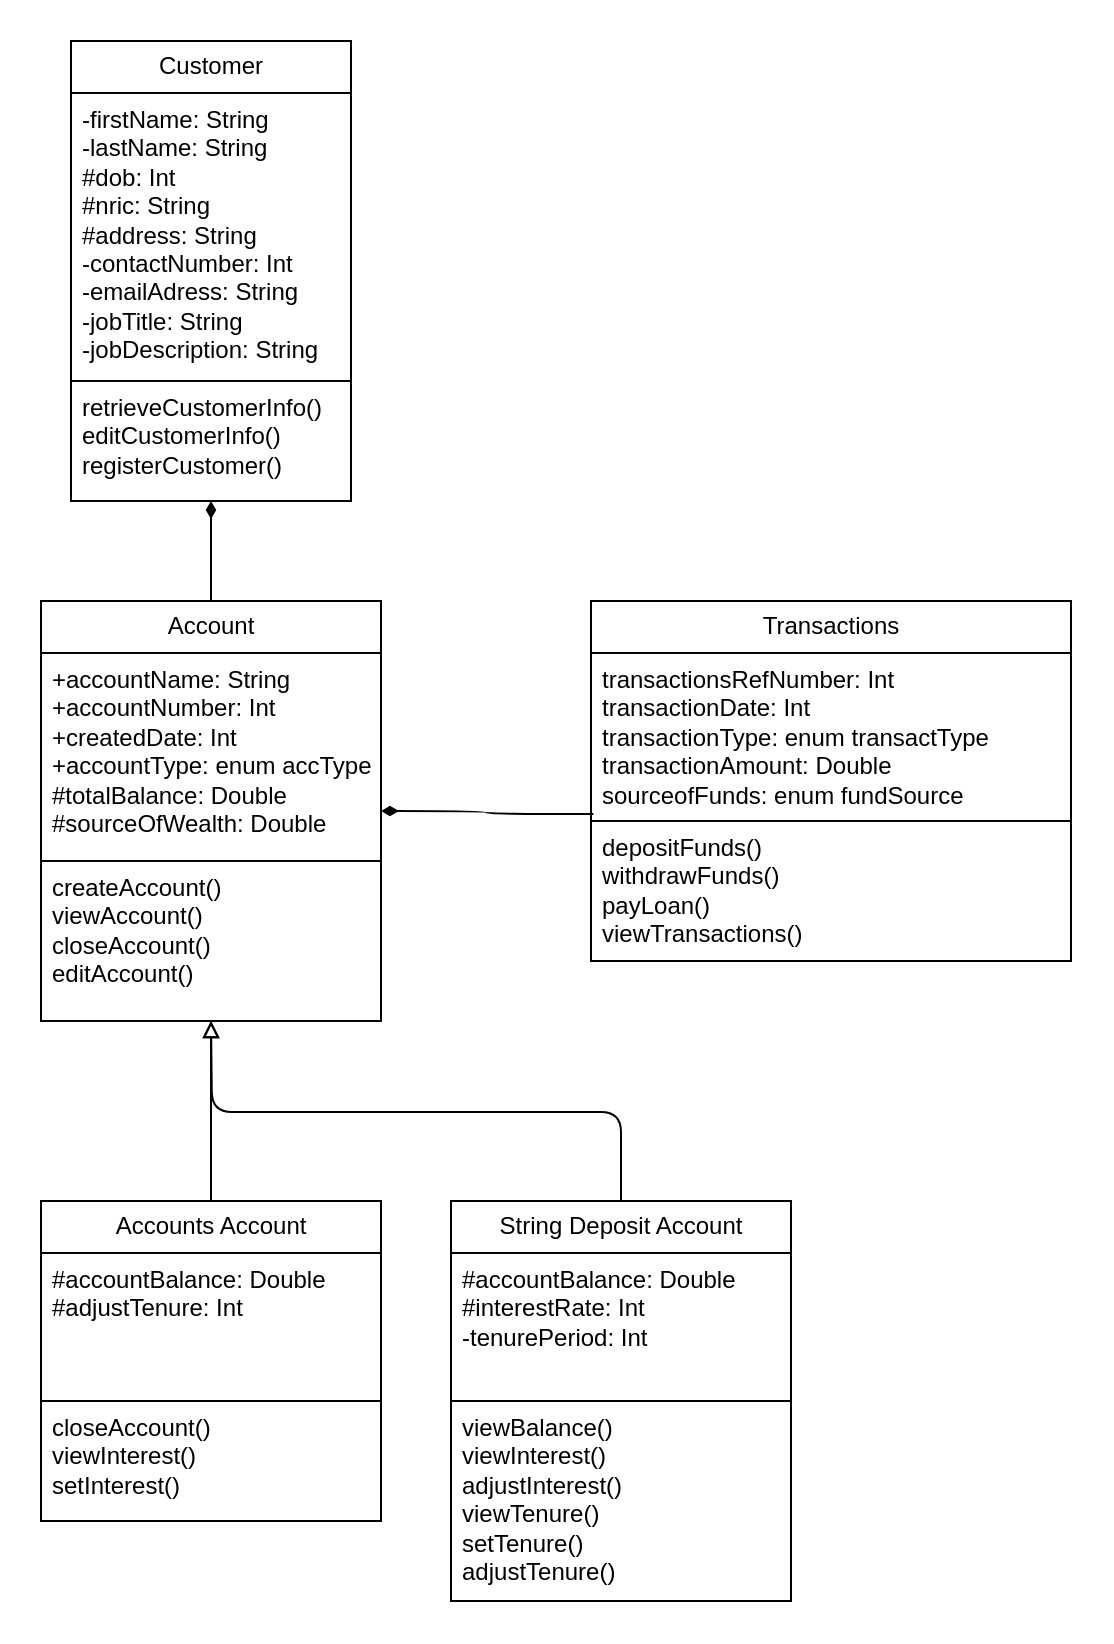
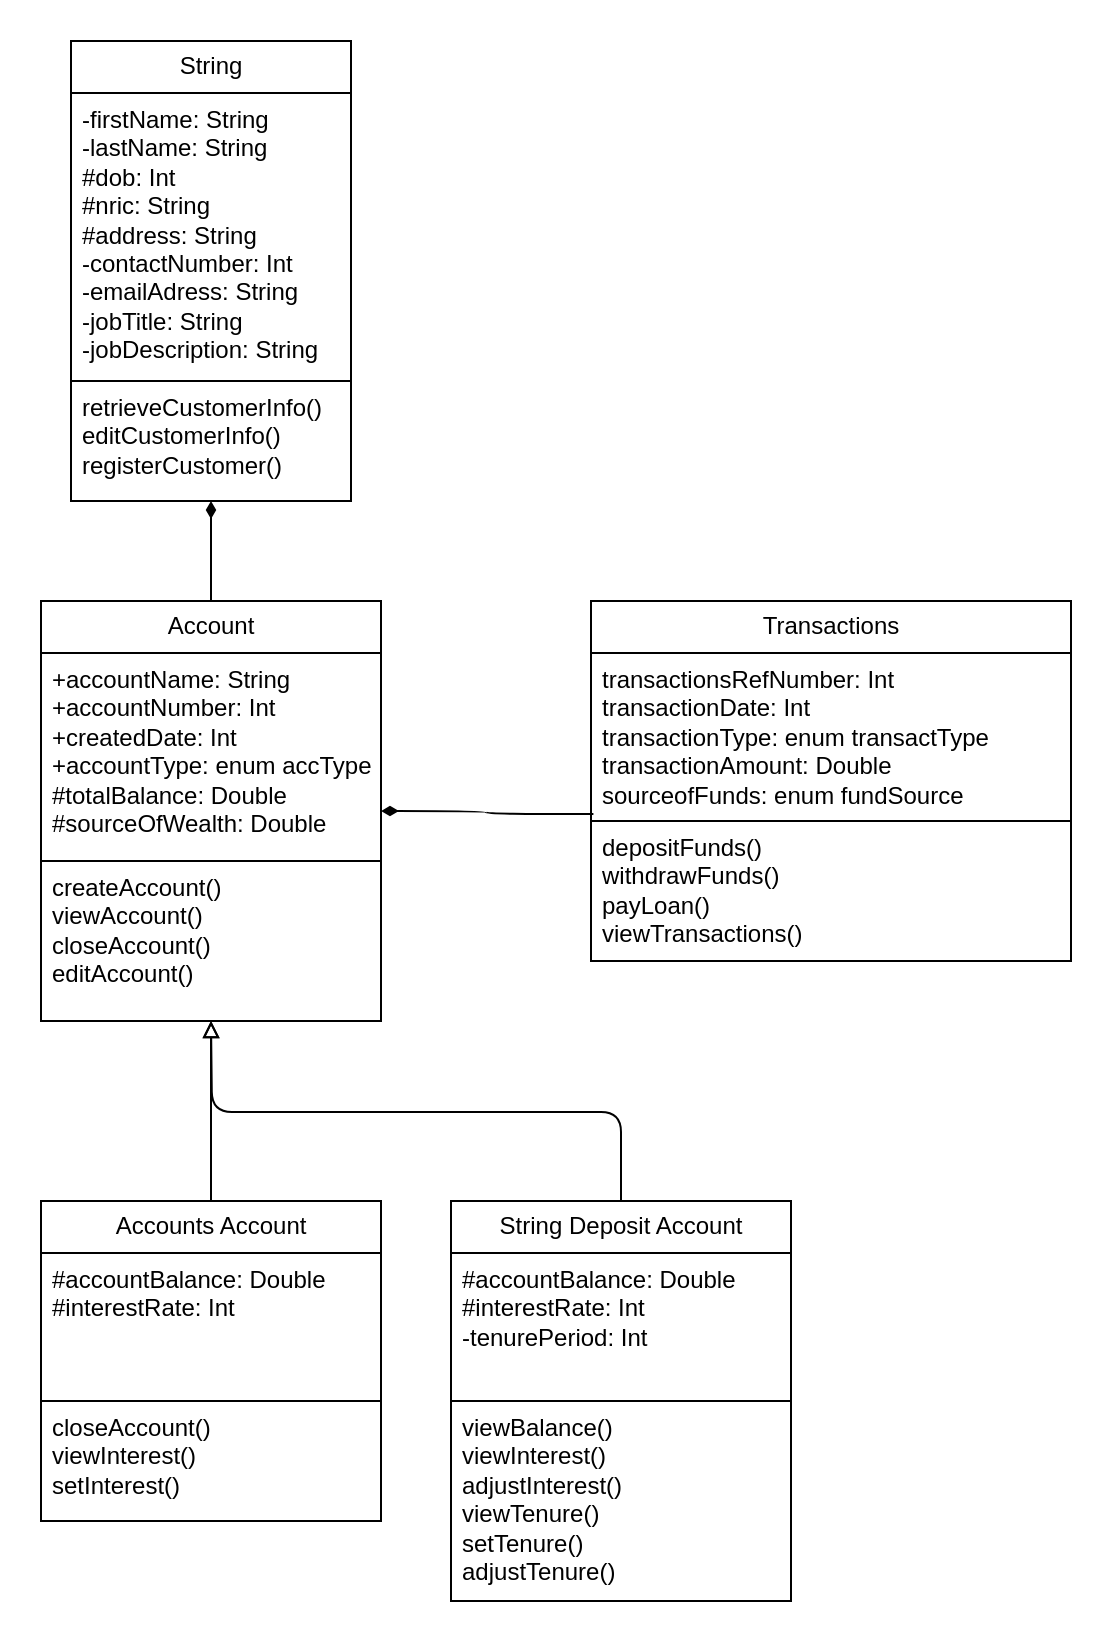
node "Customer": label "Customer" -> "String"
node "#accountBalance: Double #adjustTenure: Int": label "#accountBalance: Double #adjustTenure: Int" -> "#accountBalance: Double #interestRate: Int"
